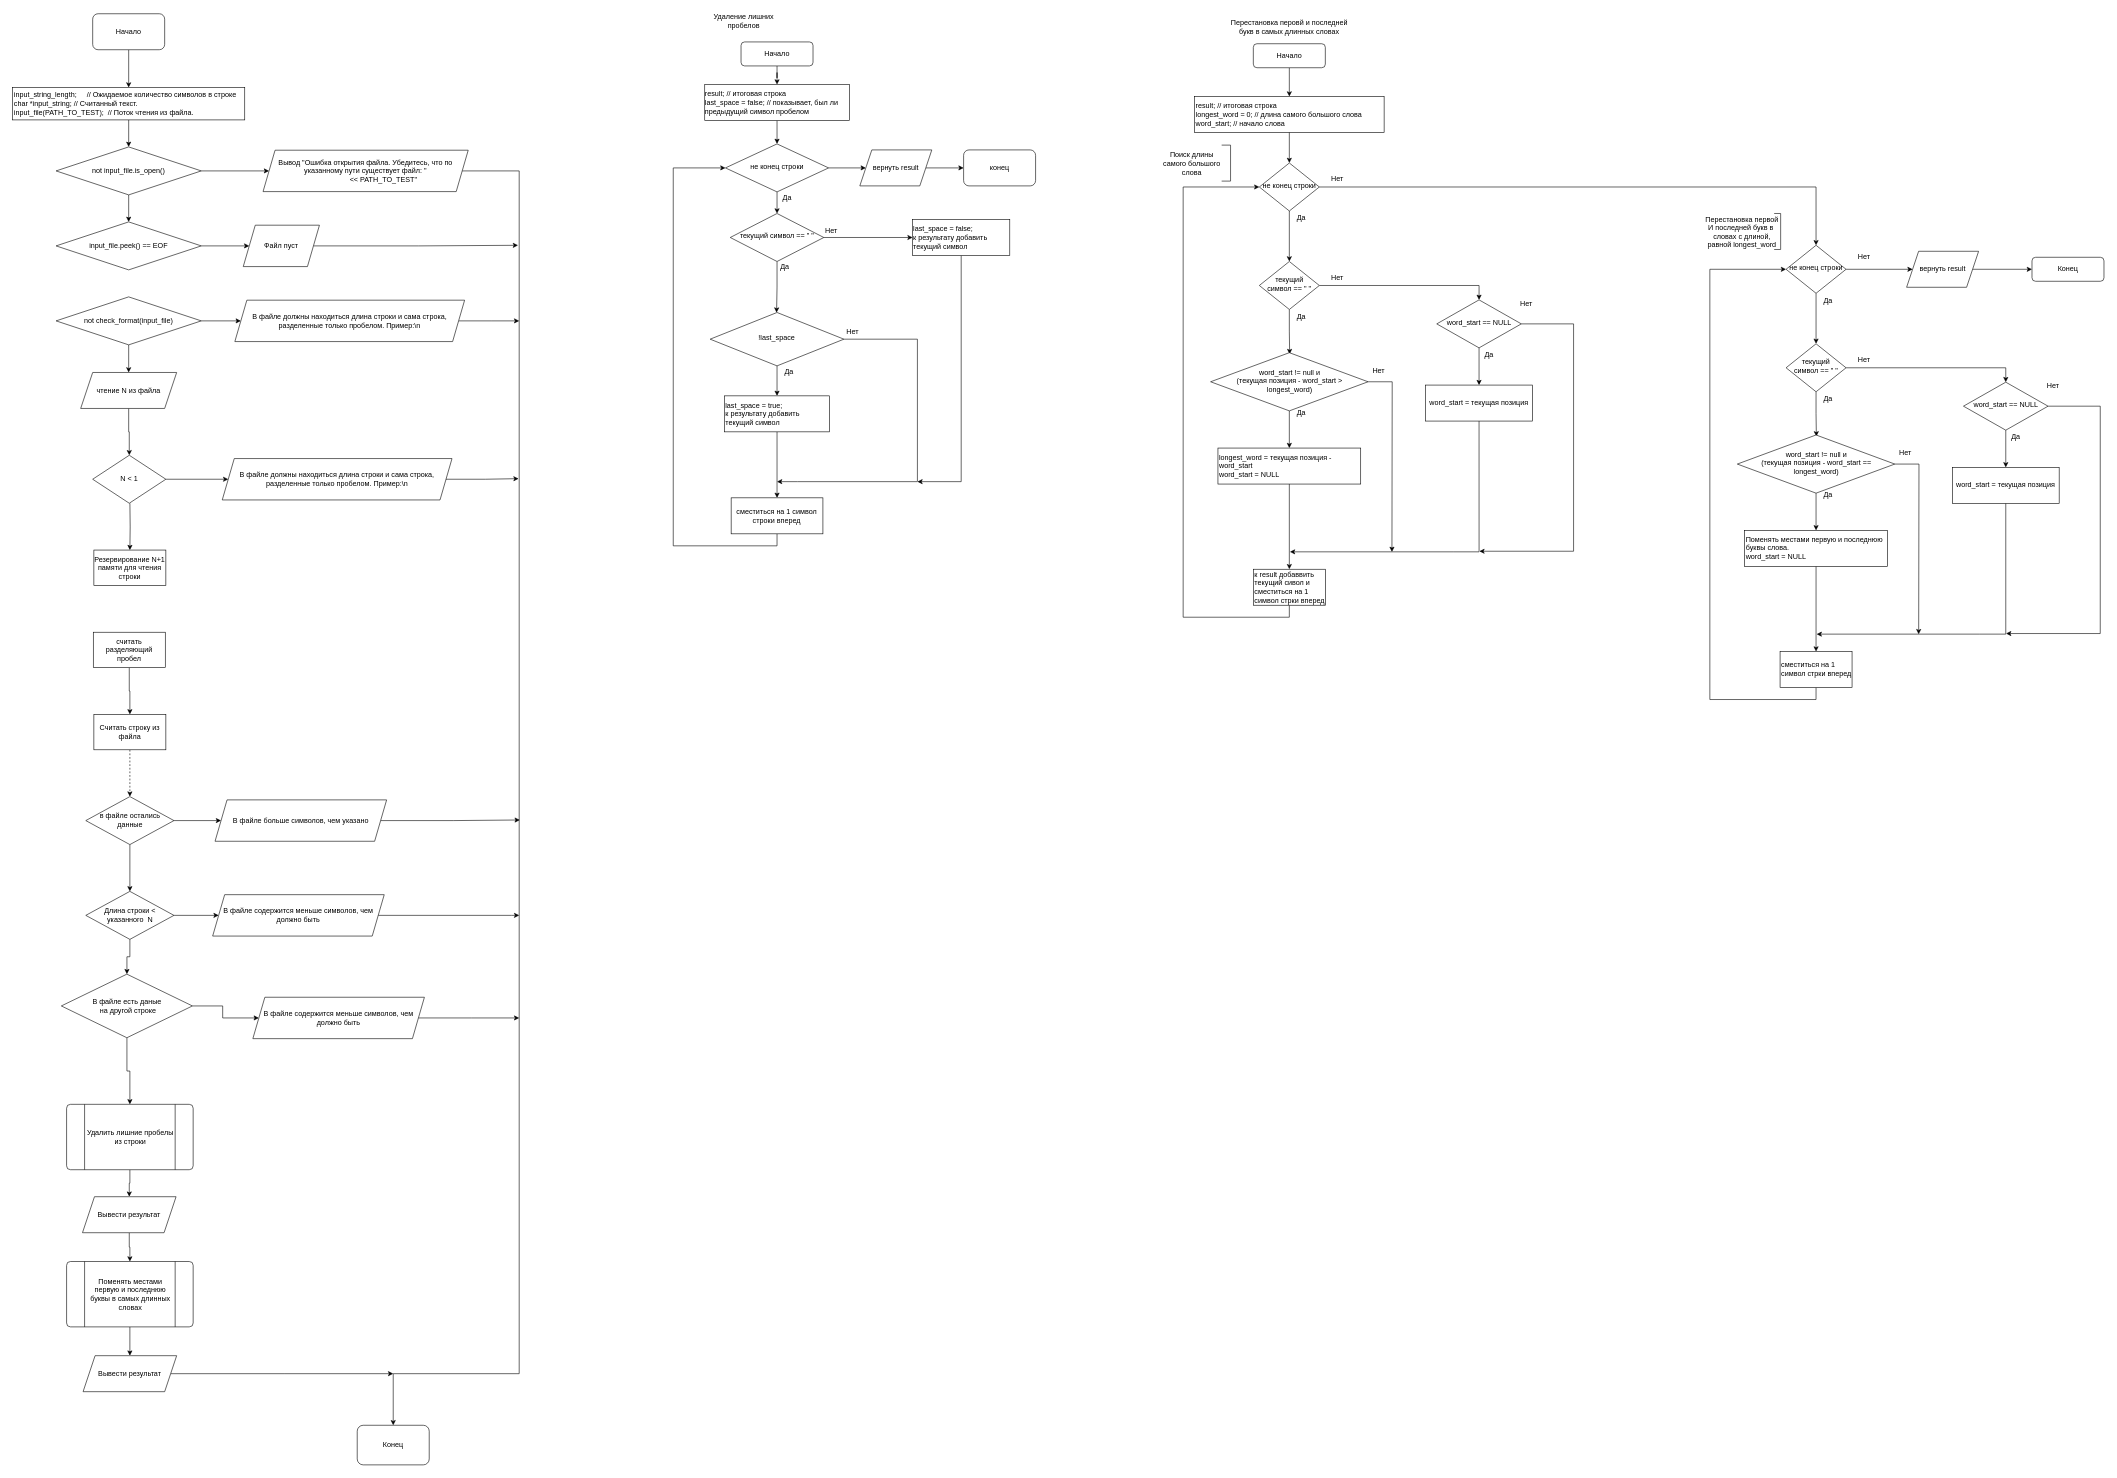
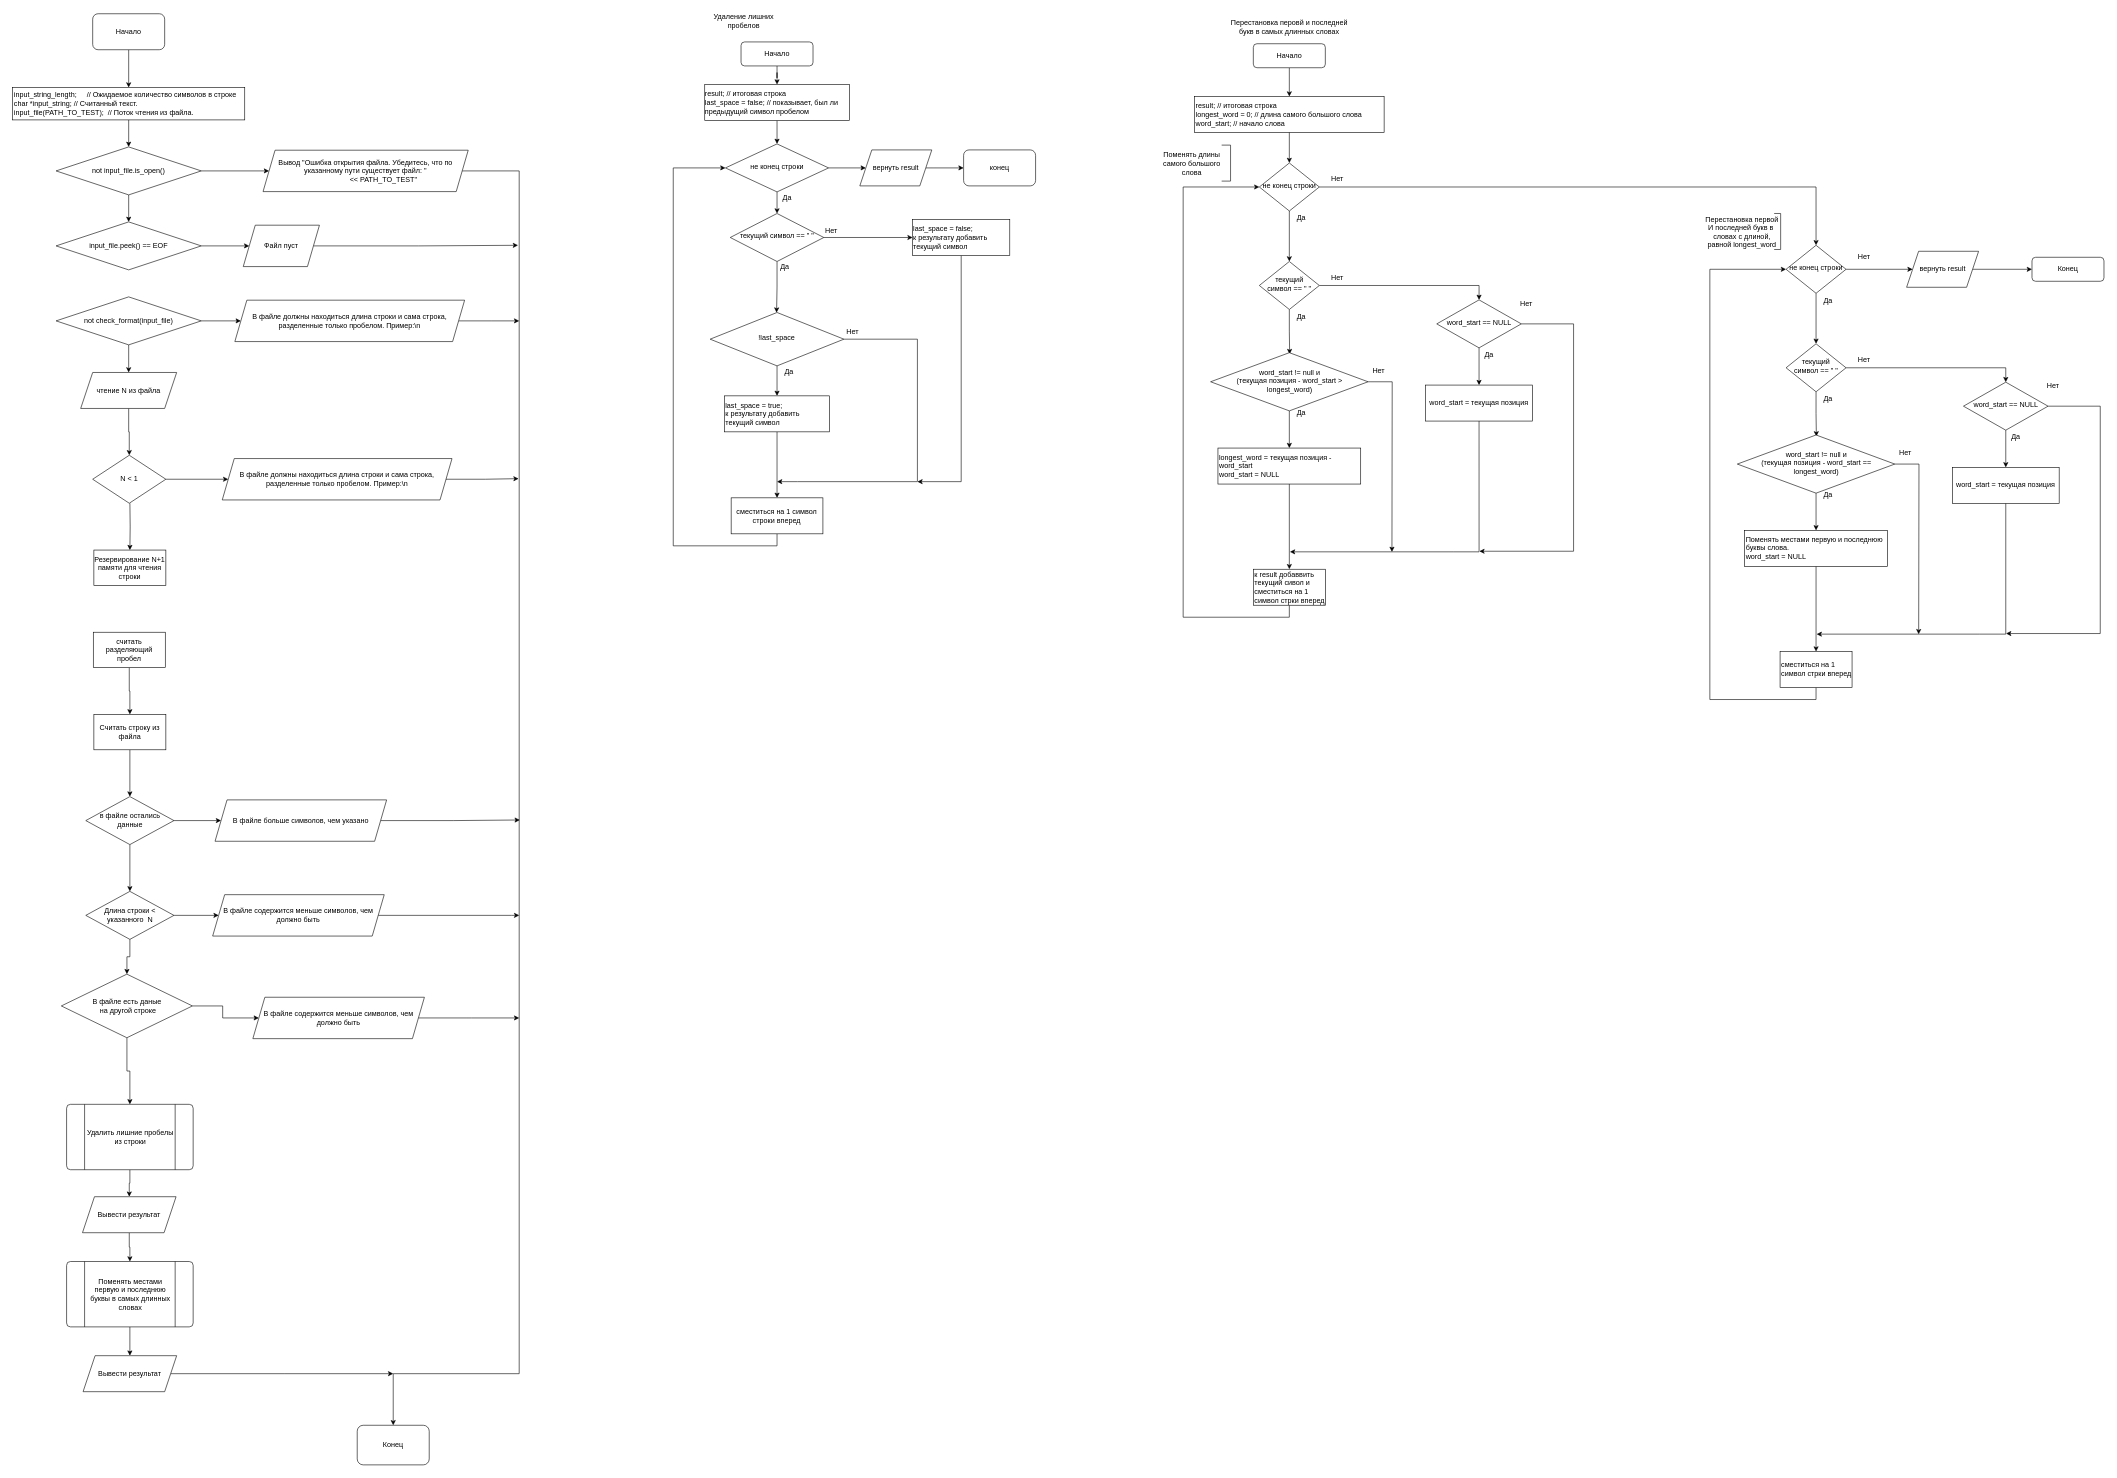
node "Поиск длины самого большого слова": label "Поиск длины самого большого слова" -> "Поменять длины самого большого слова"
edge "Считать строку из файла" -> "в файле остались данные": style dashed -> solid
